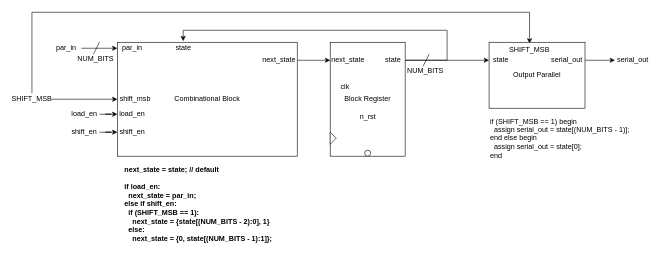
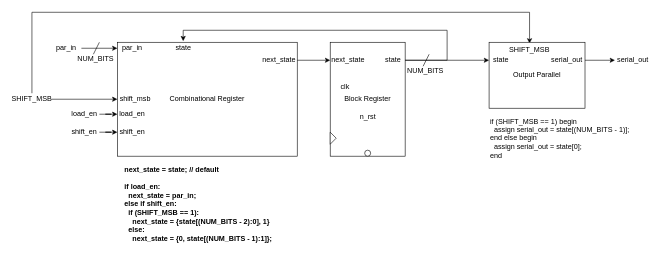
node "Combinational Block": label "Combinational Block" -> "Combinational Register"
